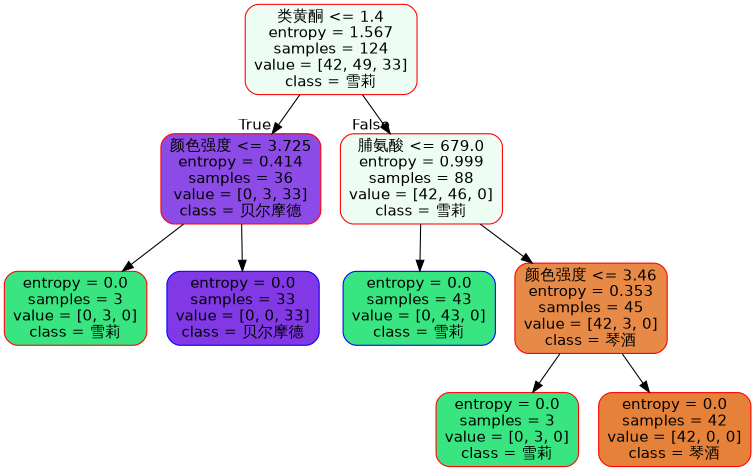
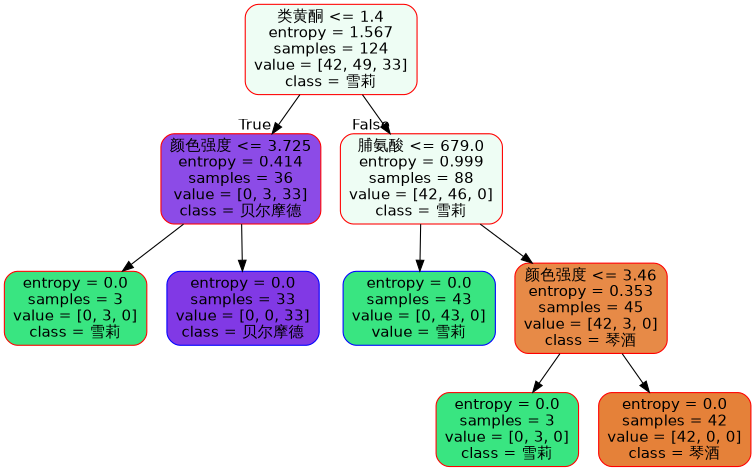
node "entropy = 0.0 samples = 43 value = [0, 43, 0] class = 雪莉": label "entropy = 0.0 samples = 43 value = [0, 43, 0] class = 雪莉" -> "entropy = 0.0 samples = 43 value = [0, 43, 0] value = 雪莉"
